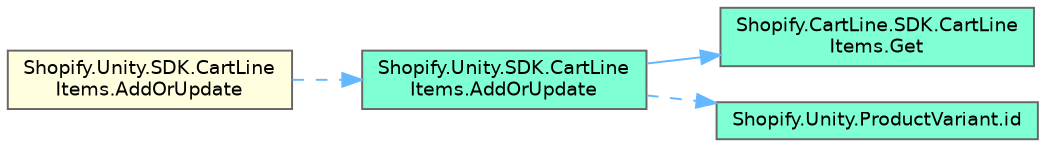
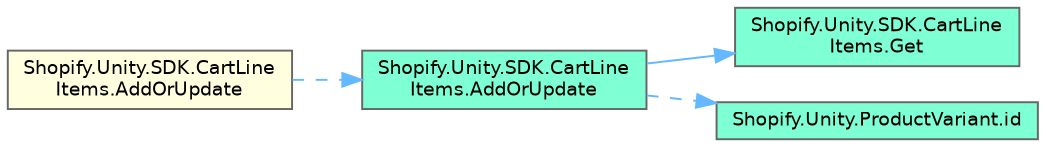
node "Shopify.CartLine.SDK.CartLine Items.Get": label "Shopify.CartLine.SDK.CartLine Items.Get" -> "Shopify.Unity.SDK.CartLine Items.Get"
